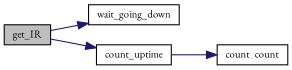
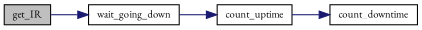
edge "get_IR" -> "count_uptime": now "wait_going_down" -> "count_uptime"
node "count_count": label "count_count" -> "count_downtime"
